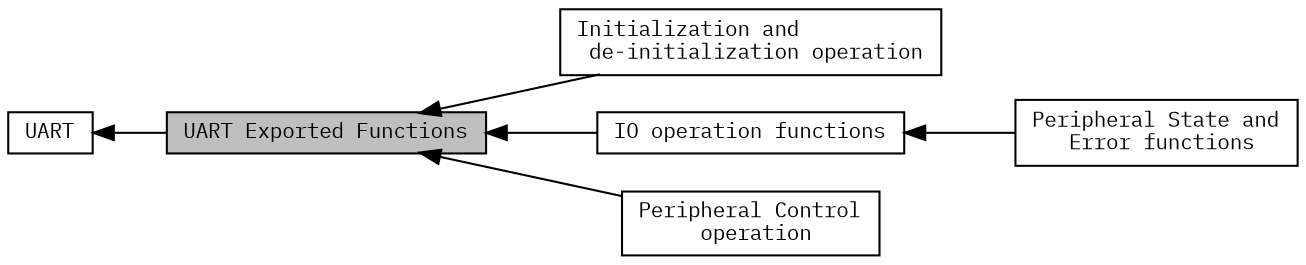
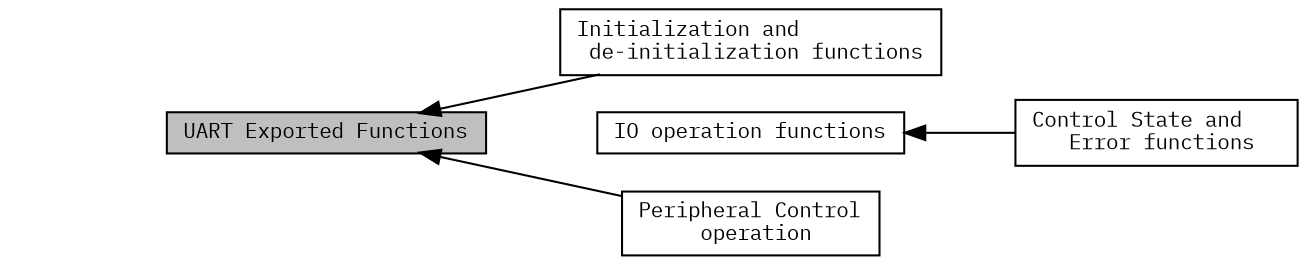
node "Initialization and de-initialization operation": label "Initialization and de-initialization operation" -> "Initialization and de-initialization functions"
node "UART": removed
edge "IO operation functions" -> "UART Exported Functions": removed
node "Peripheral State and Error functions": label "Peripheral State and Error functions" -> "Control State and Error functions"
